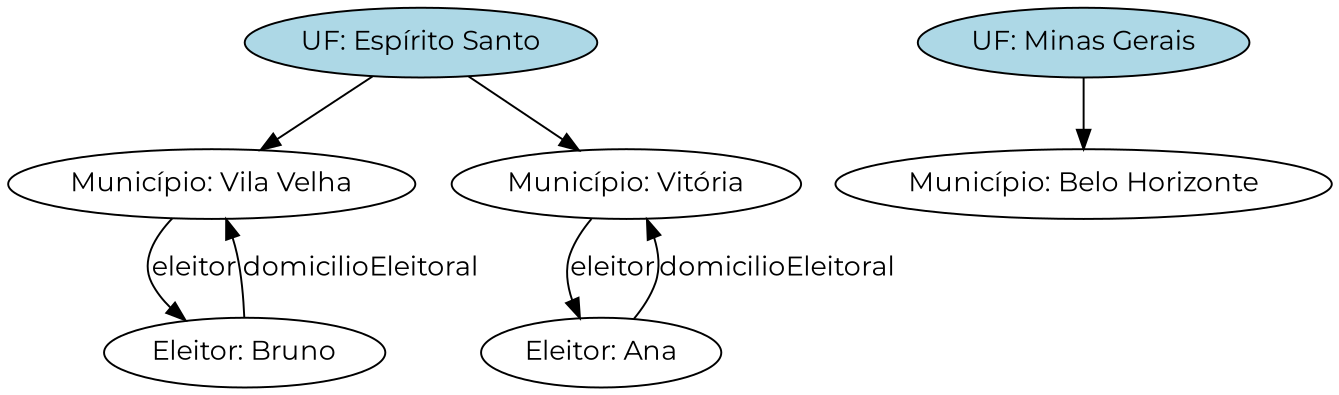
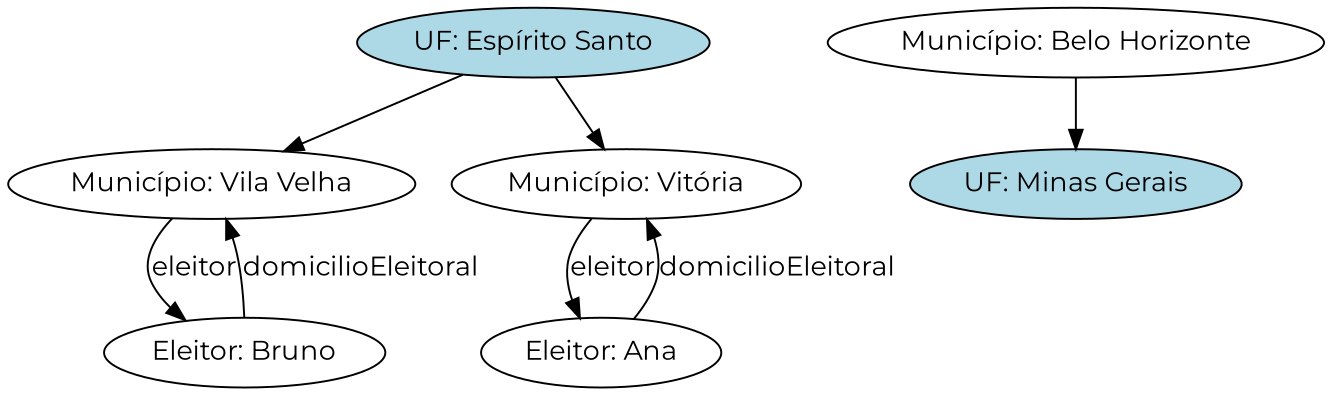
edge "UF: Minas Gerais" -> "Município: Belo Horizonte": reversed
